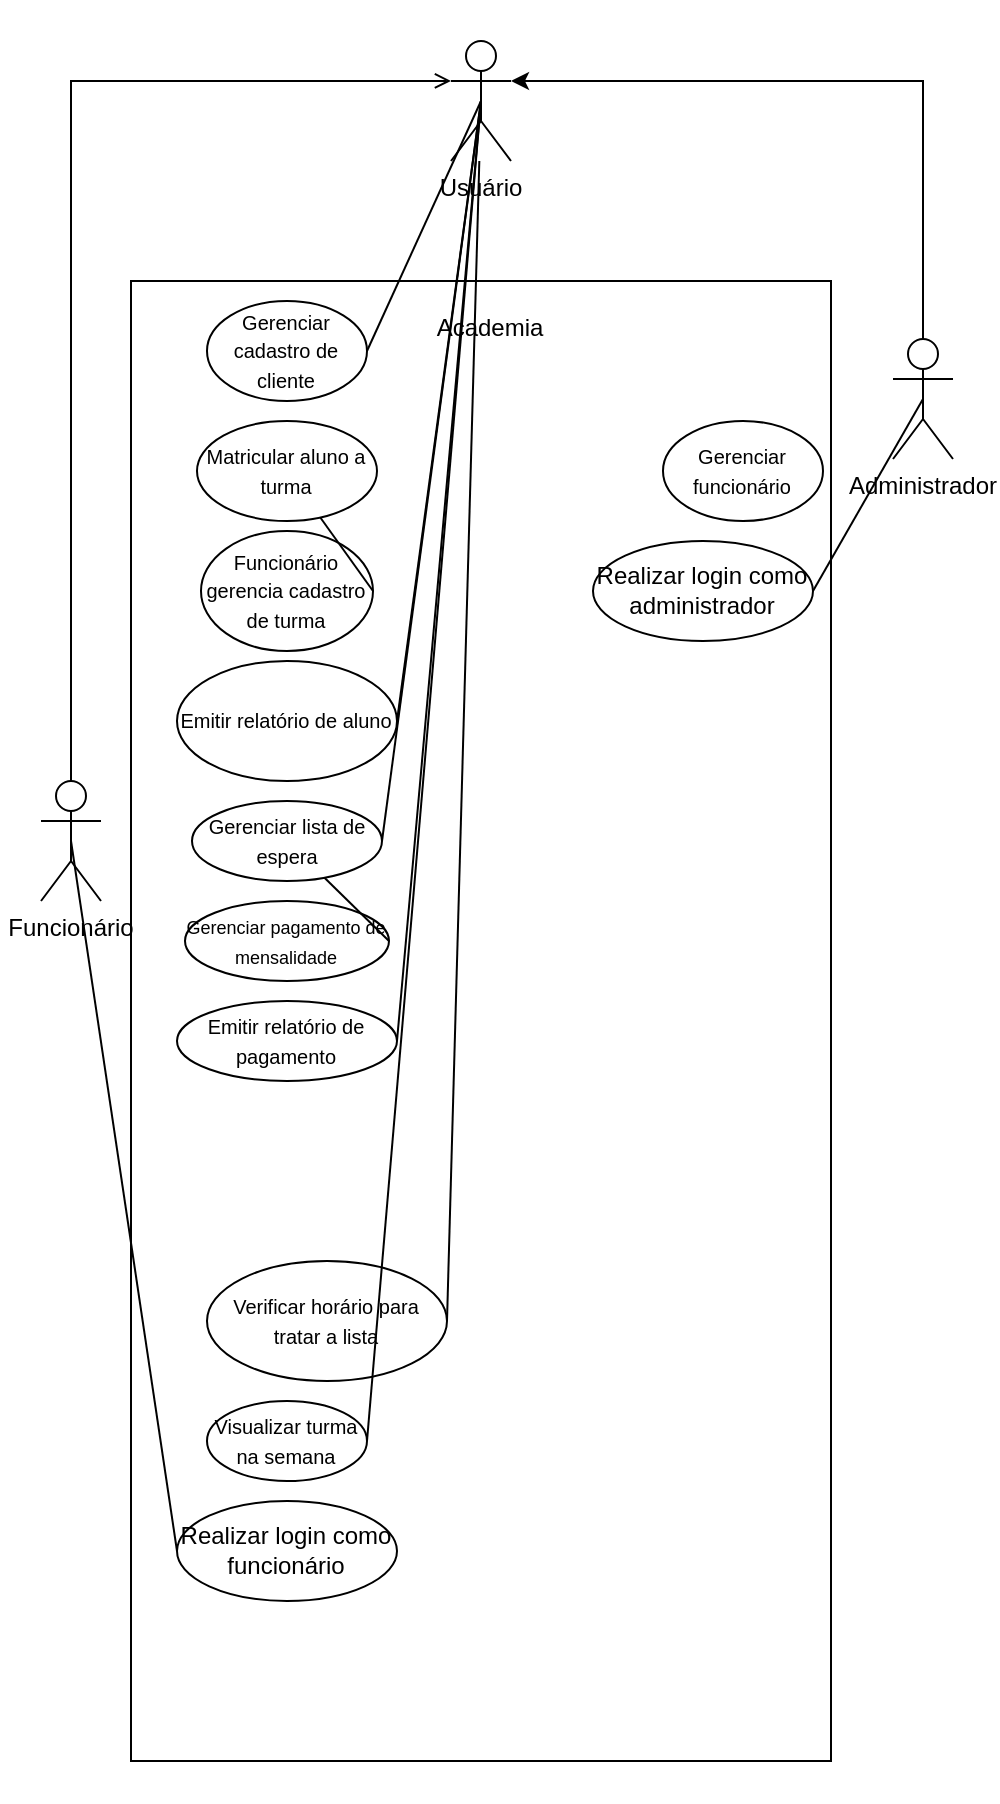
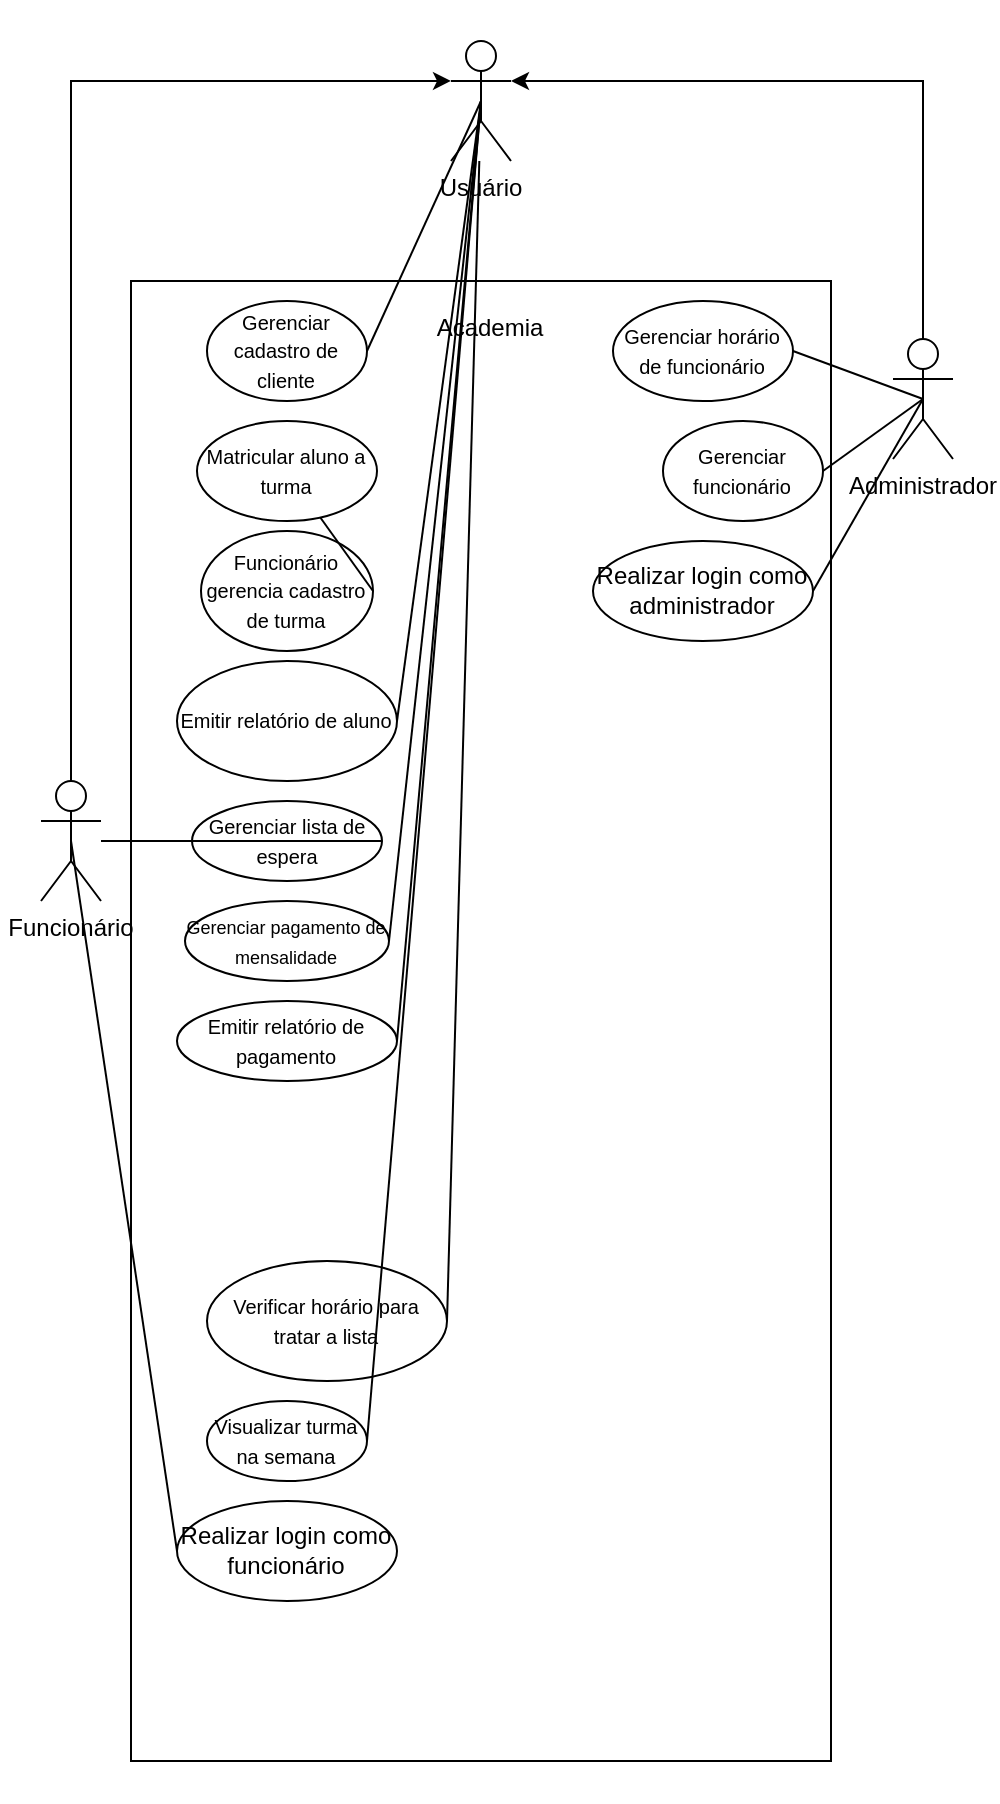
edge "Funcionário" -> "Usuário": arrowhead open -> classic
node "Gerenciar horário de funcionário": added
edge "Gerenciar horário de funcionário" -- "Administrador": added
edge "Administrador" -- "Gerenciar funcionário": added
edge "Usuário" -- "Gerenciar lista de espera": now "Funcionário" -- "Gerenciar lista de espera"
edge "Gerenciar lista de espera" -- "Gerenciar pagamento de mensalidade": now "Usuário" -- "Gerenciar pagamento de mensalidade"
